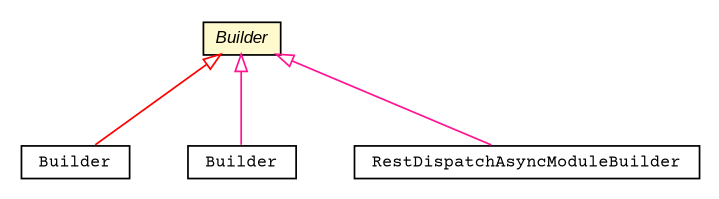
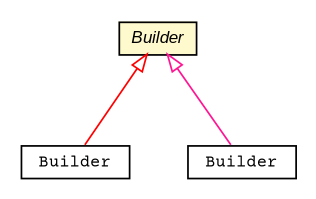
node "RestDispatchAsyncModuleBuilder": removed
